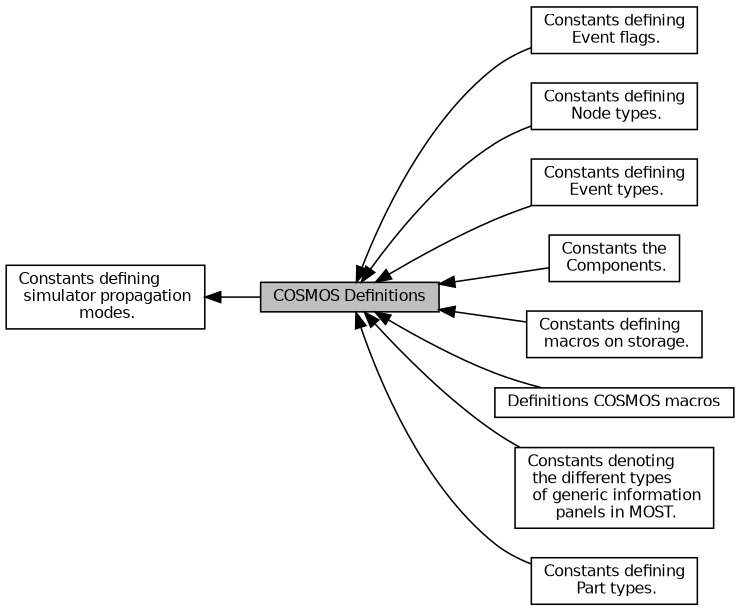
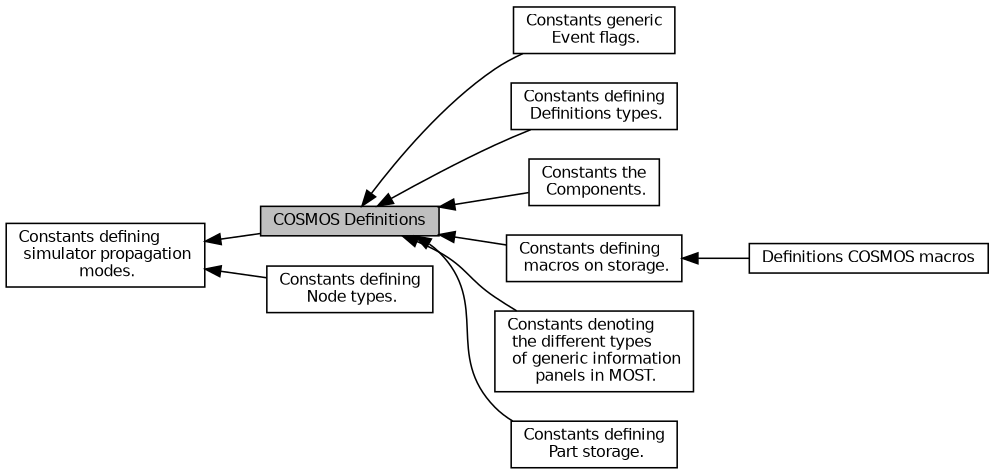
node "Constants defining Event flags.": label "Constants defining Event flags." -> "Constants generic Event flags."
node "Constants defining Event types.": label "Constants defining Event types." -> "Constants defining Definitions types."
edge "Constants defining Node types." -> "COSMOS Definitions": now "Constants defining Node types." -> "Constants defining simulator propagation modes."
edge "Definitions COSMOS macros" -> "COSMOS Definitions": now "Definitions COSMOS macros" -> "Constants defining macros on storage."
node "Constants defining Part types.": label "Constants defining Part types." -> "Constants defining Part storage."
